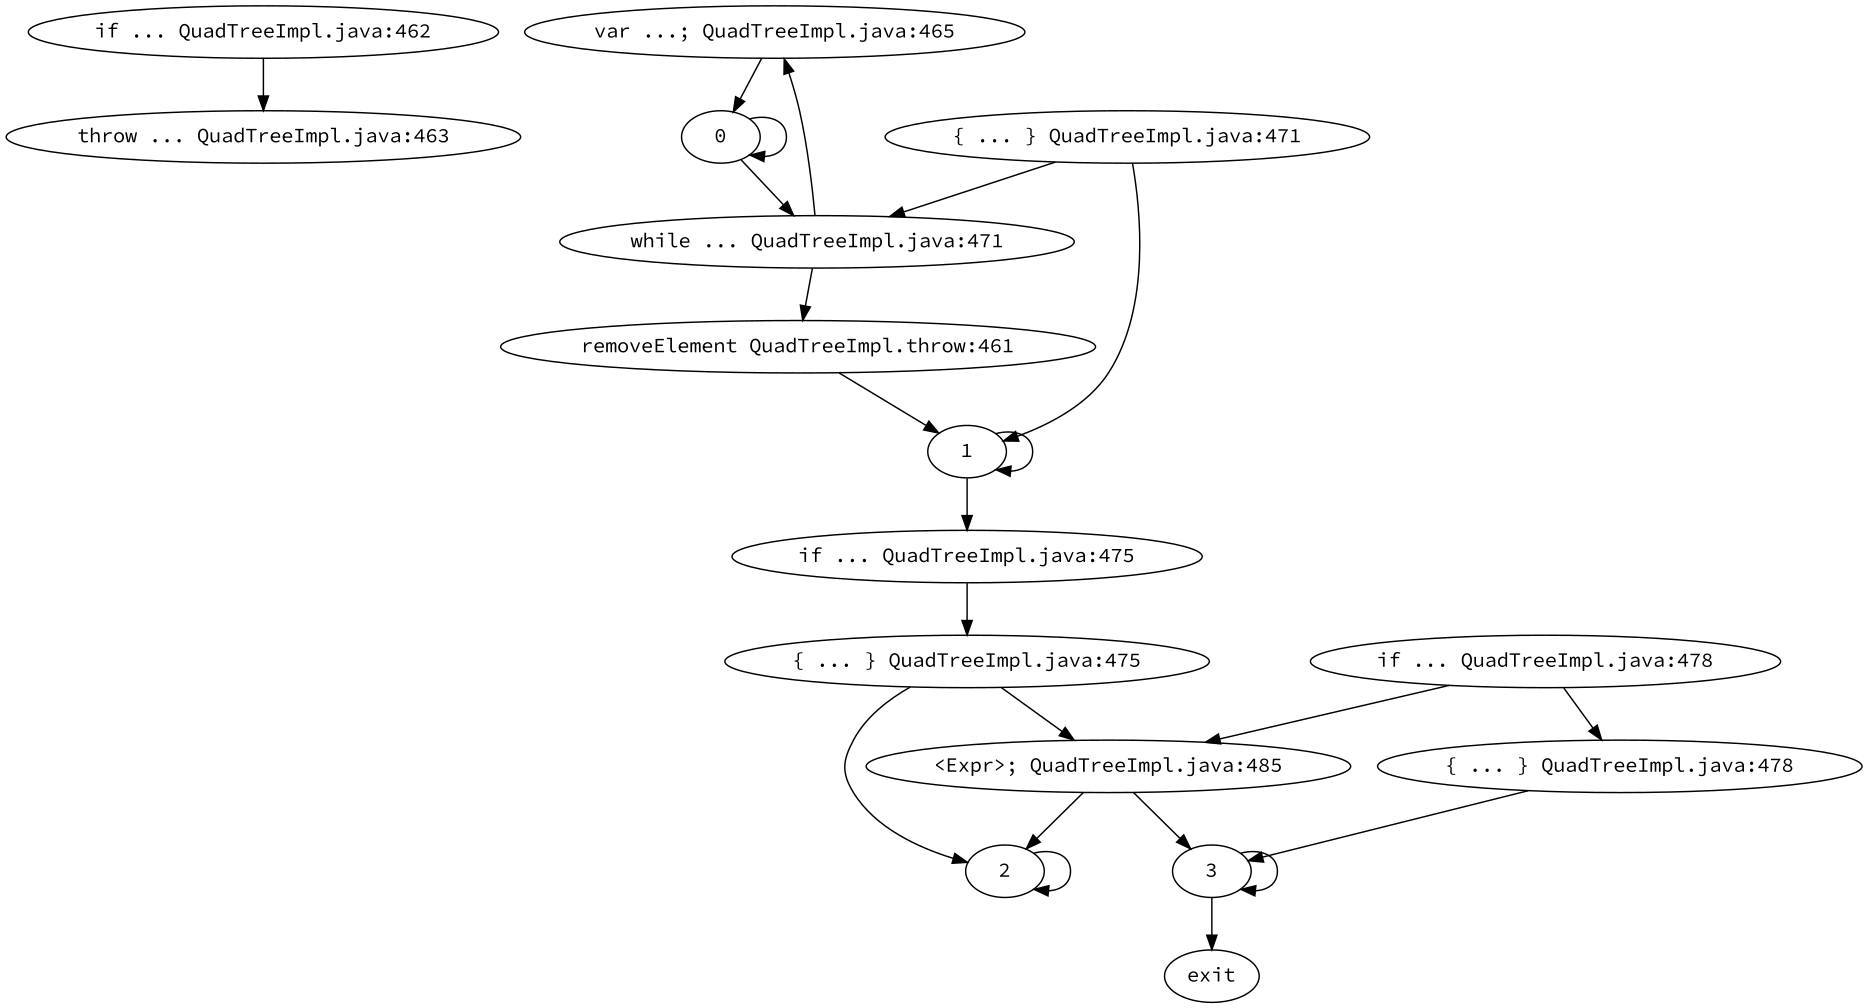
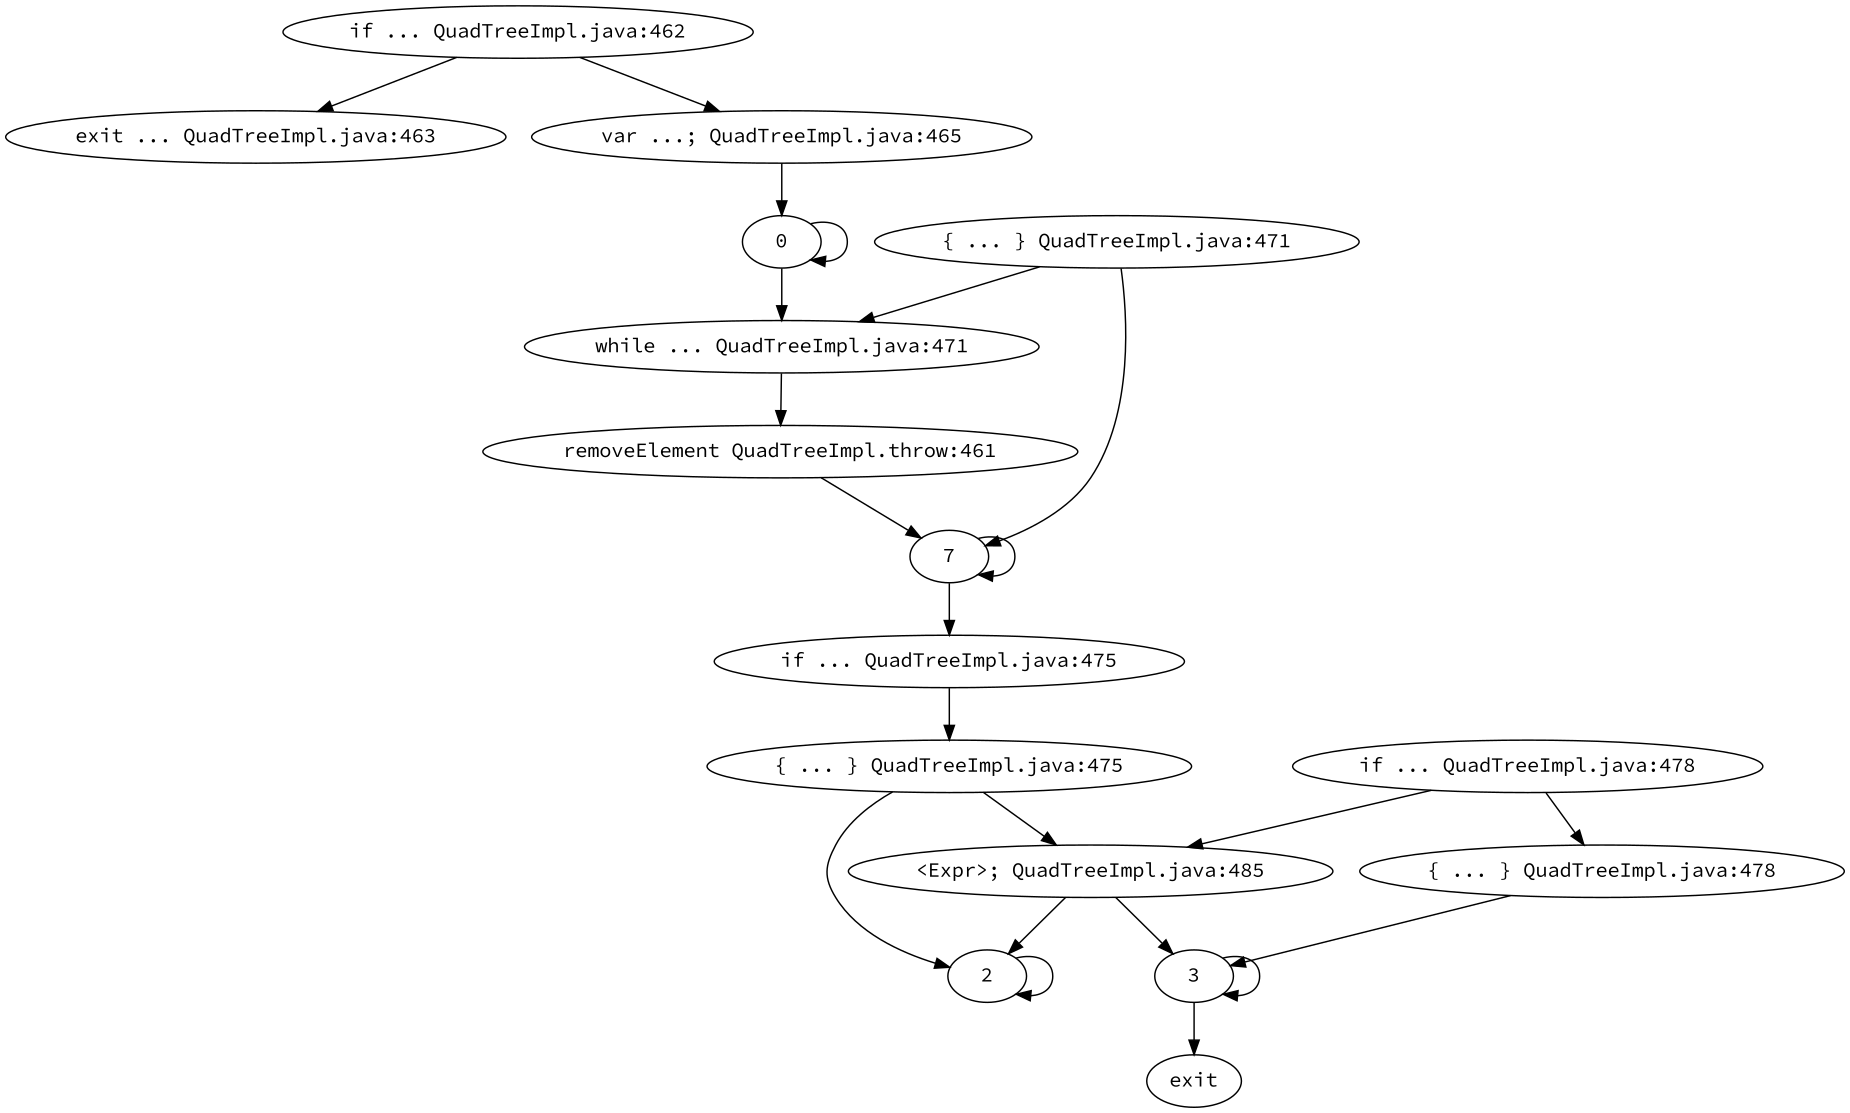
node "throw ... QuadTreeImpl.java:463": label "throw ... QuadTreeImpl.java:463" -> "exit ... QuadTreeImpl.java:463"
edge "while ... QuadTreeImpl.java:471" -> "var ...; QuadTreeImpl.java:465": now "if ... QuadTreeImpl.java:462" -> "var ...; QuadTreeImpl.java:465"
node "1": label "1" -> "7"
